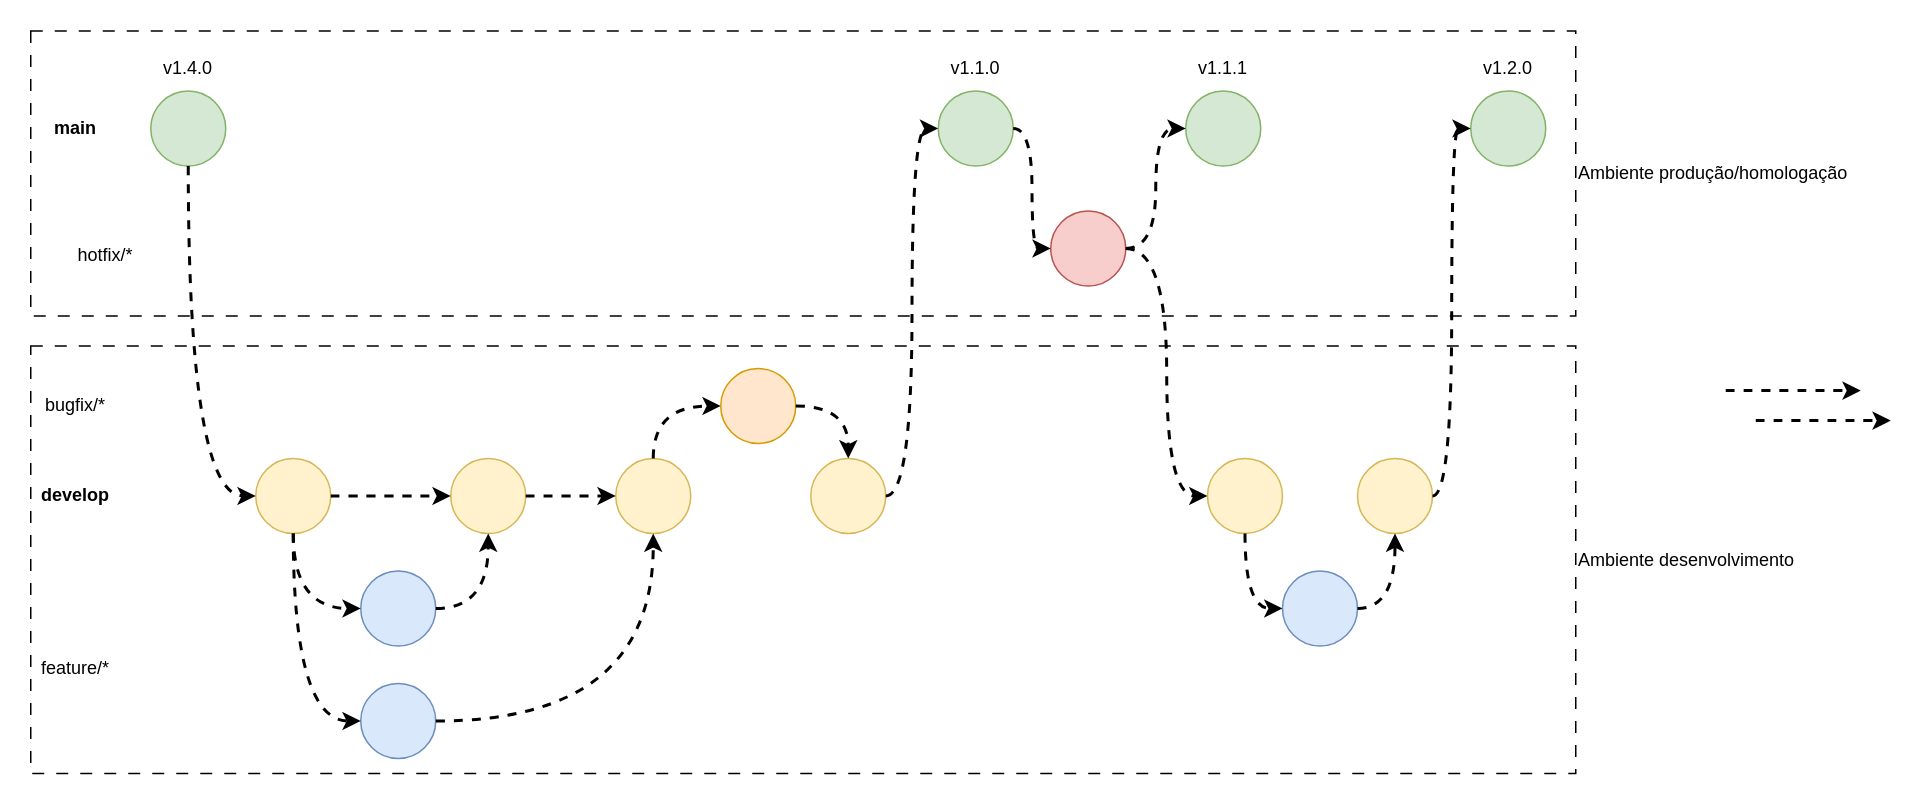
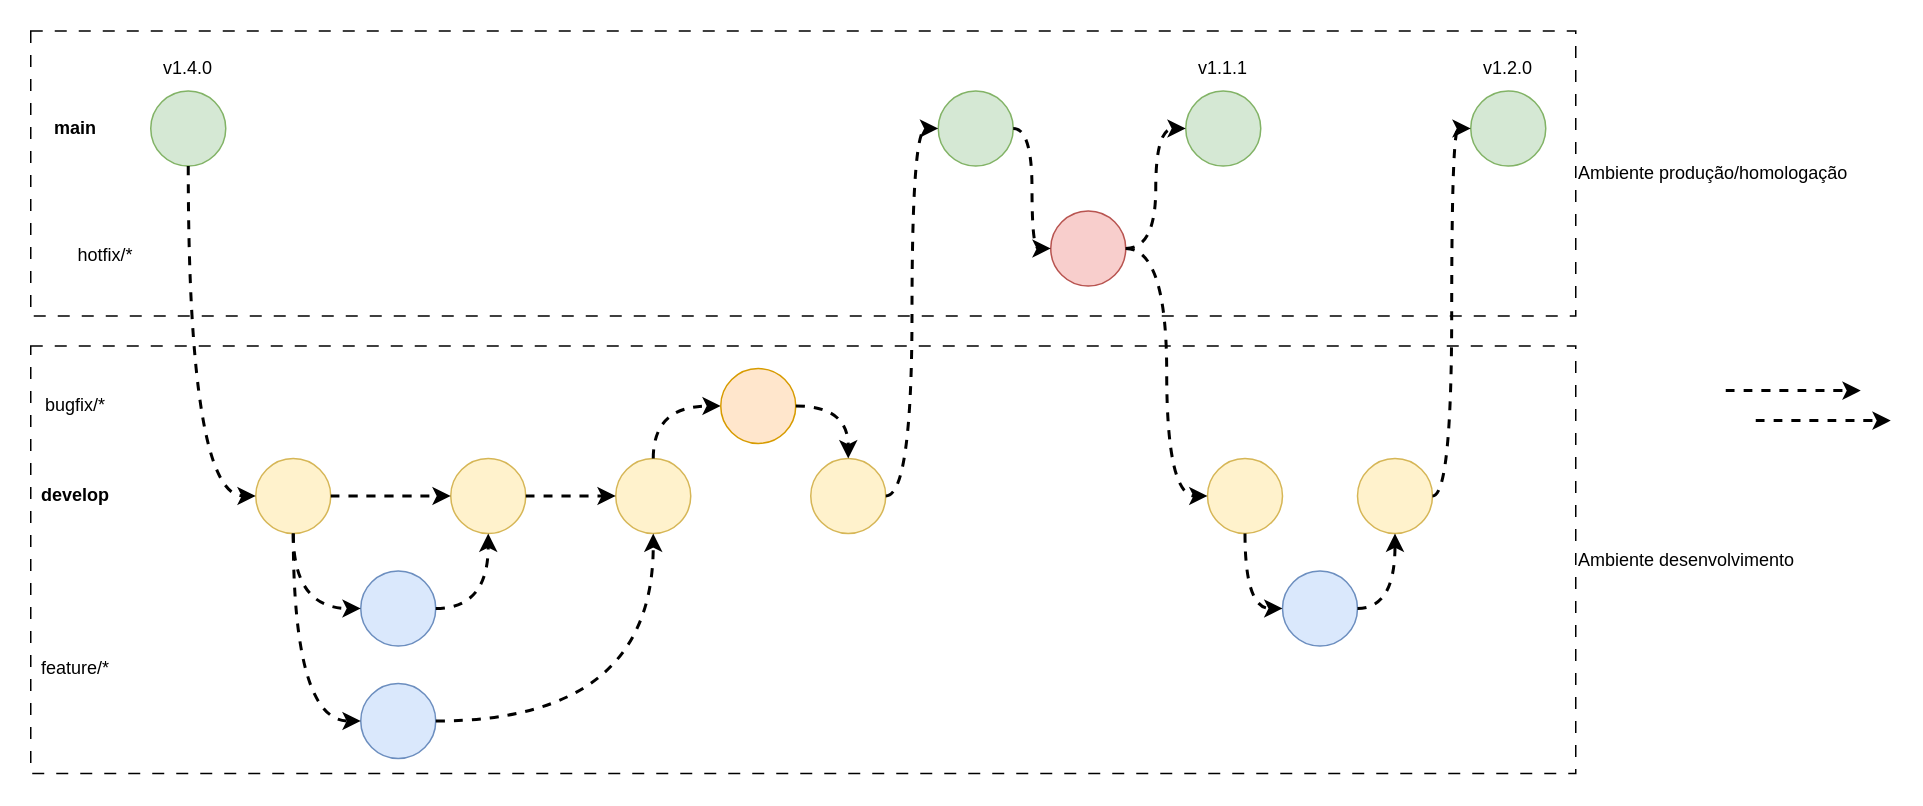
node "v1.1.0": removed
